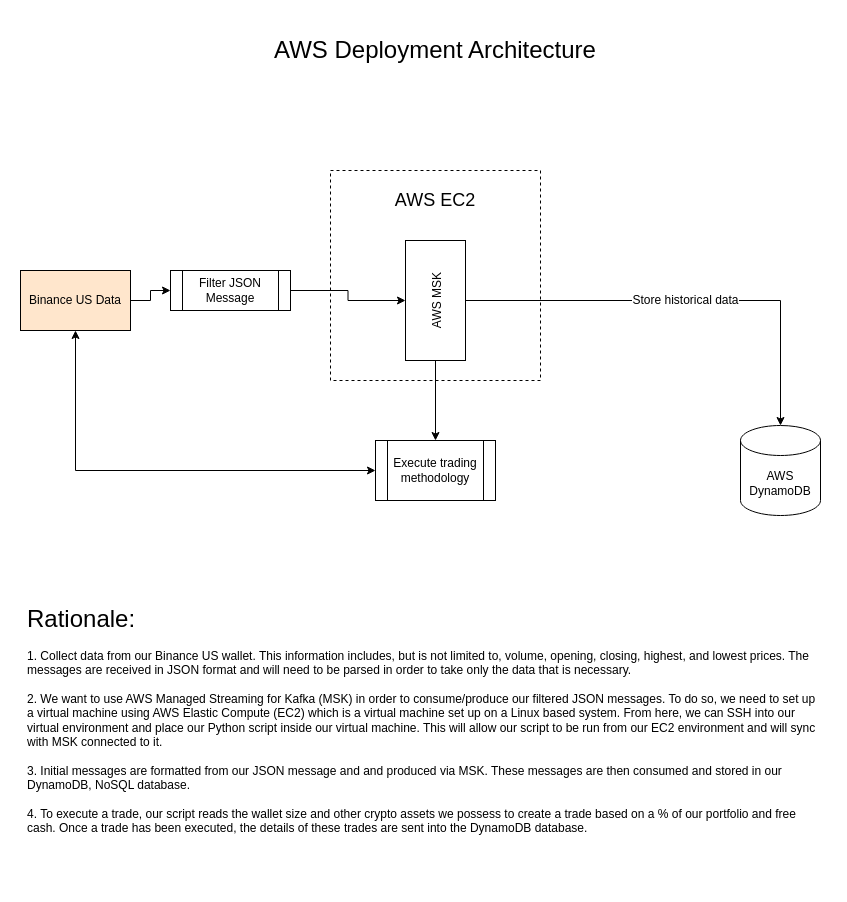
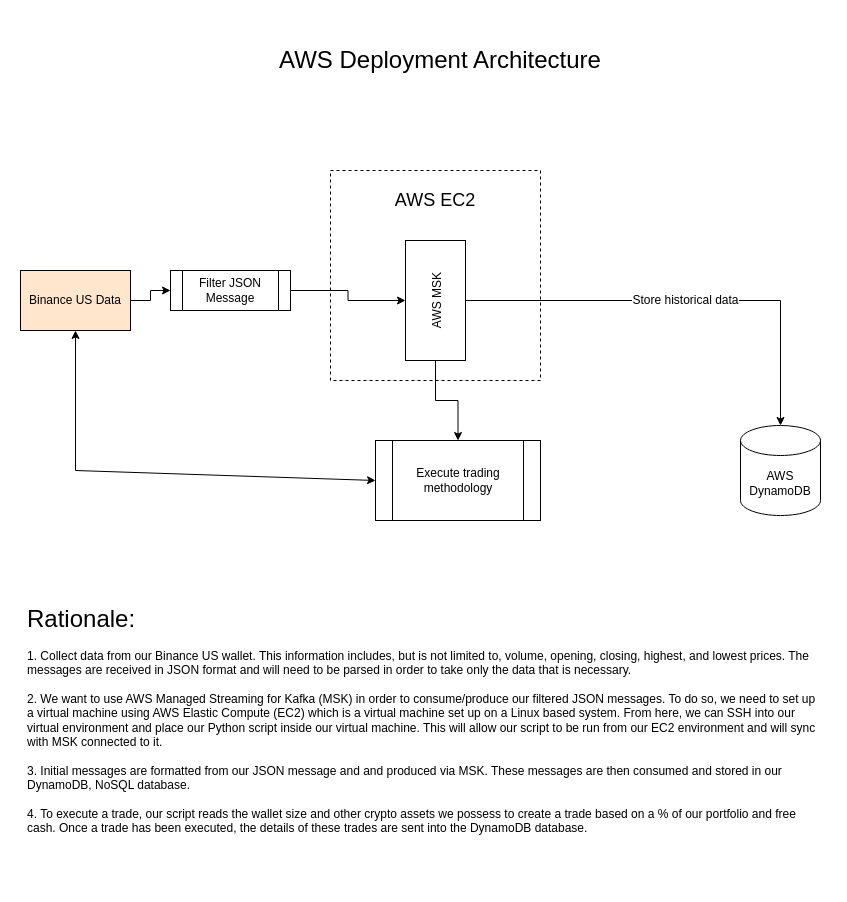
node "AWS Deployment Architecture": moved (436, 51) -> (441, 61)
node "Execute trading methodology": size 120x60 -> 165x80
